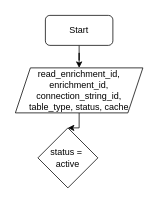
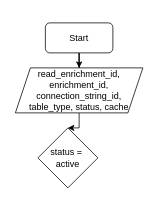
node "Start": moved (79, 30) -> (79, 38)
